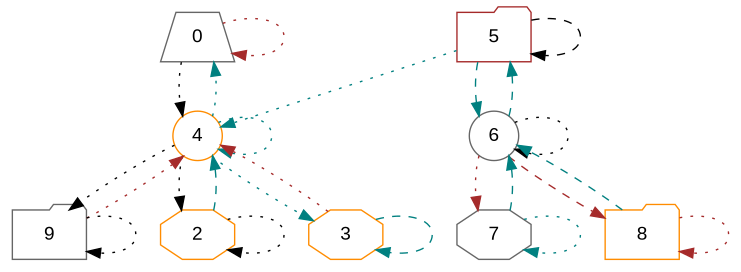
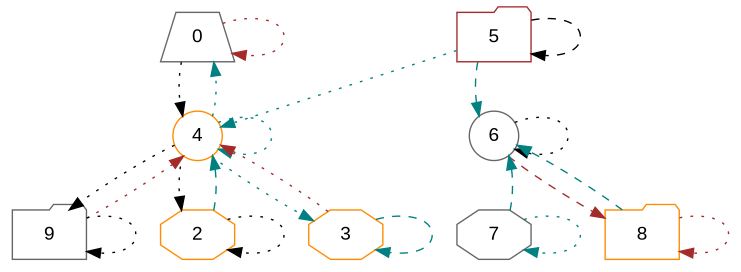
edge "6" -> "5": removed
edge "6" -> "7": removed
